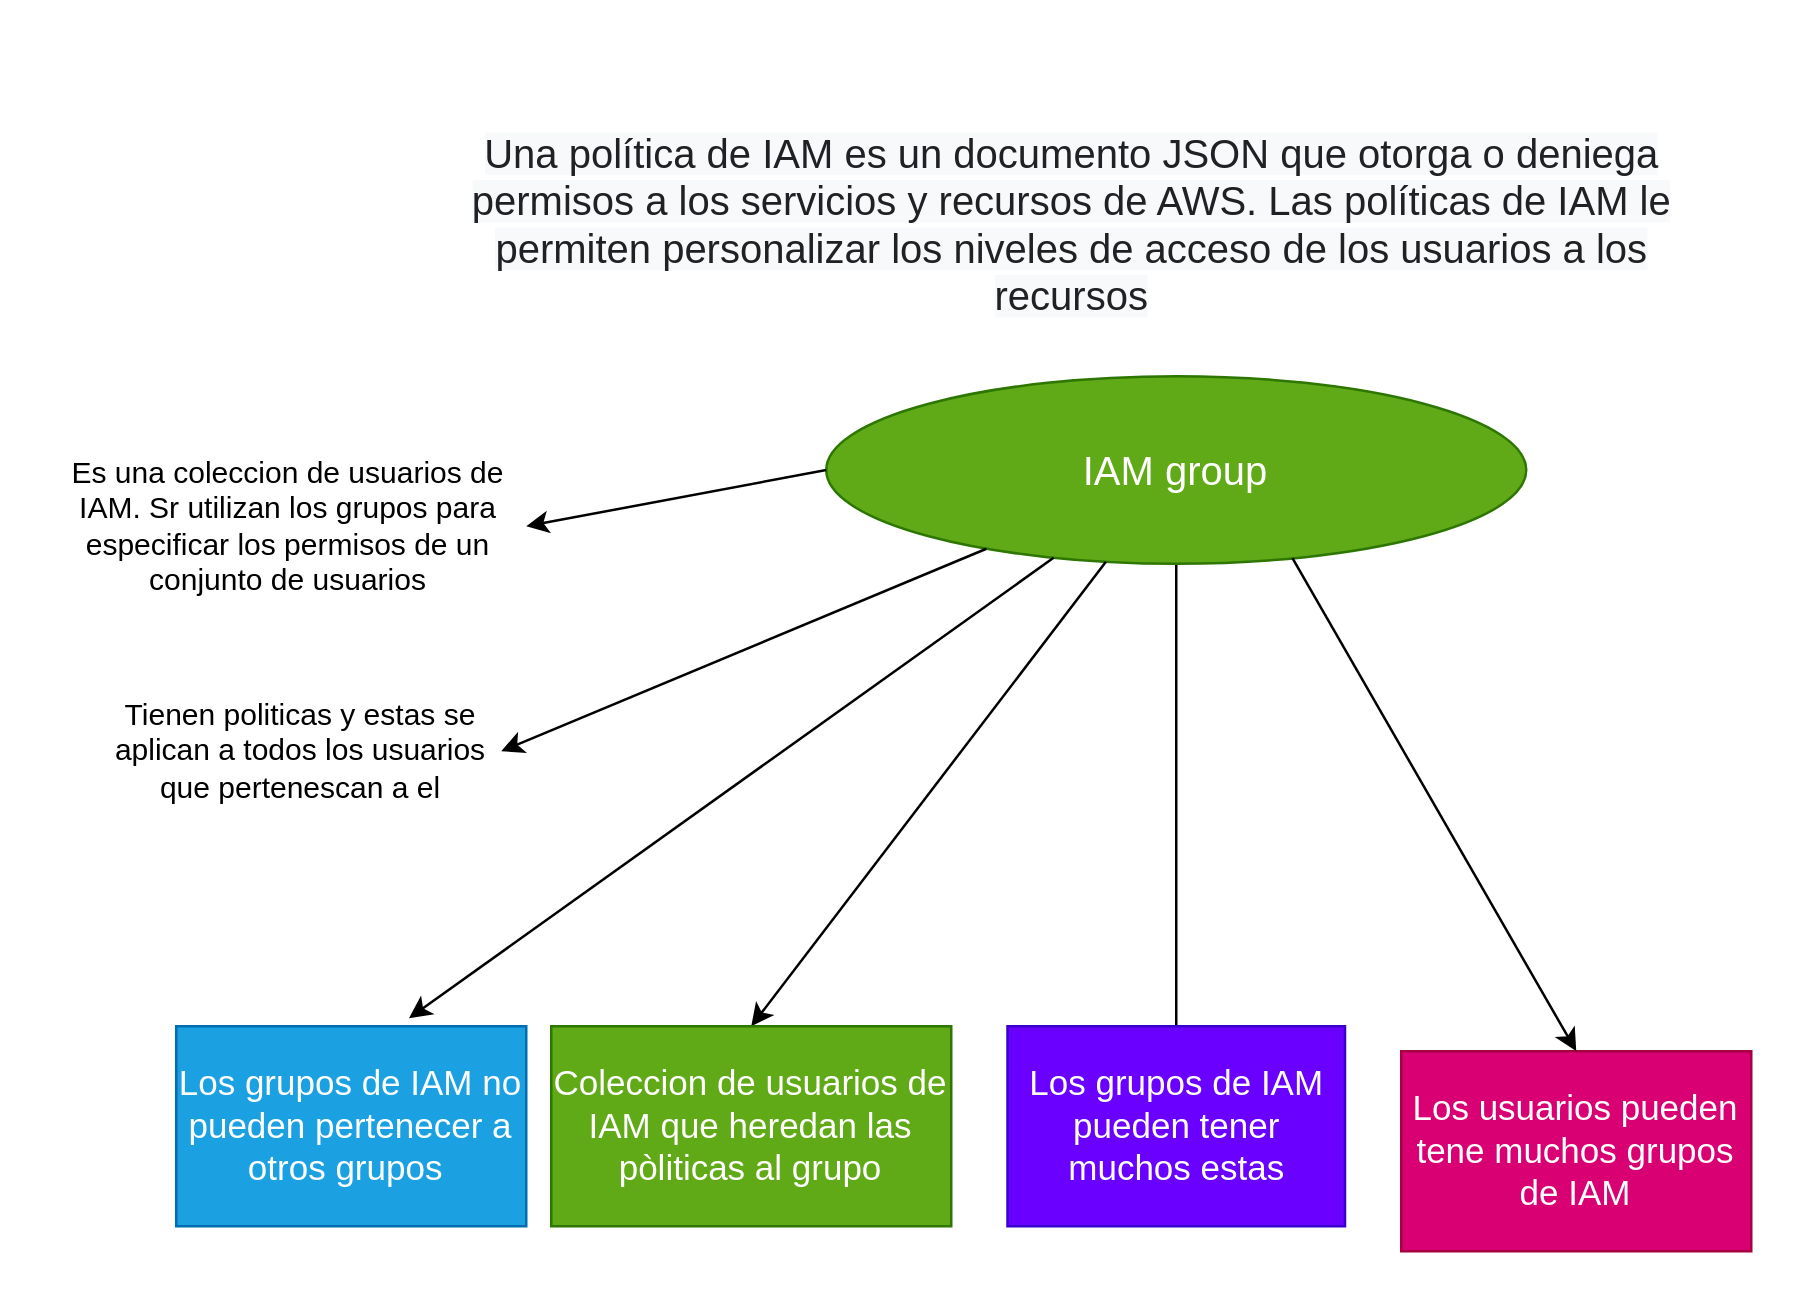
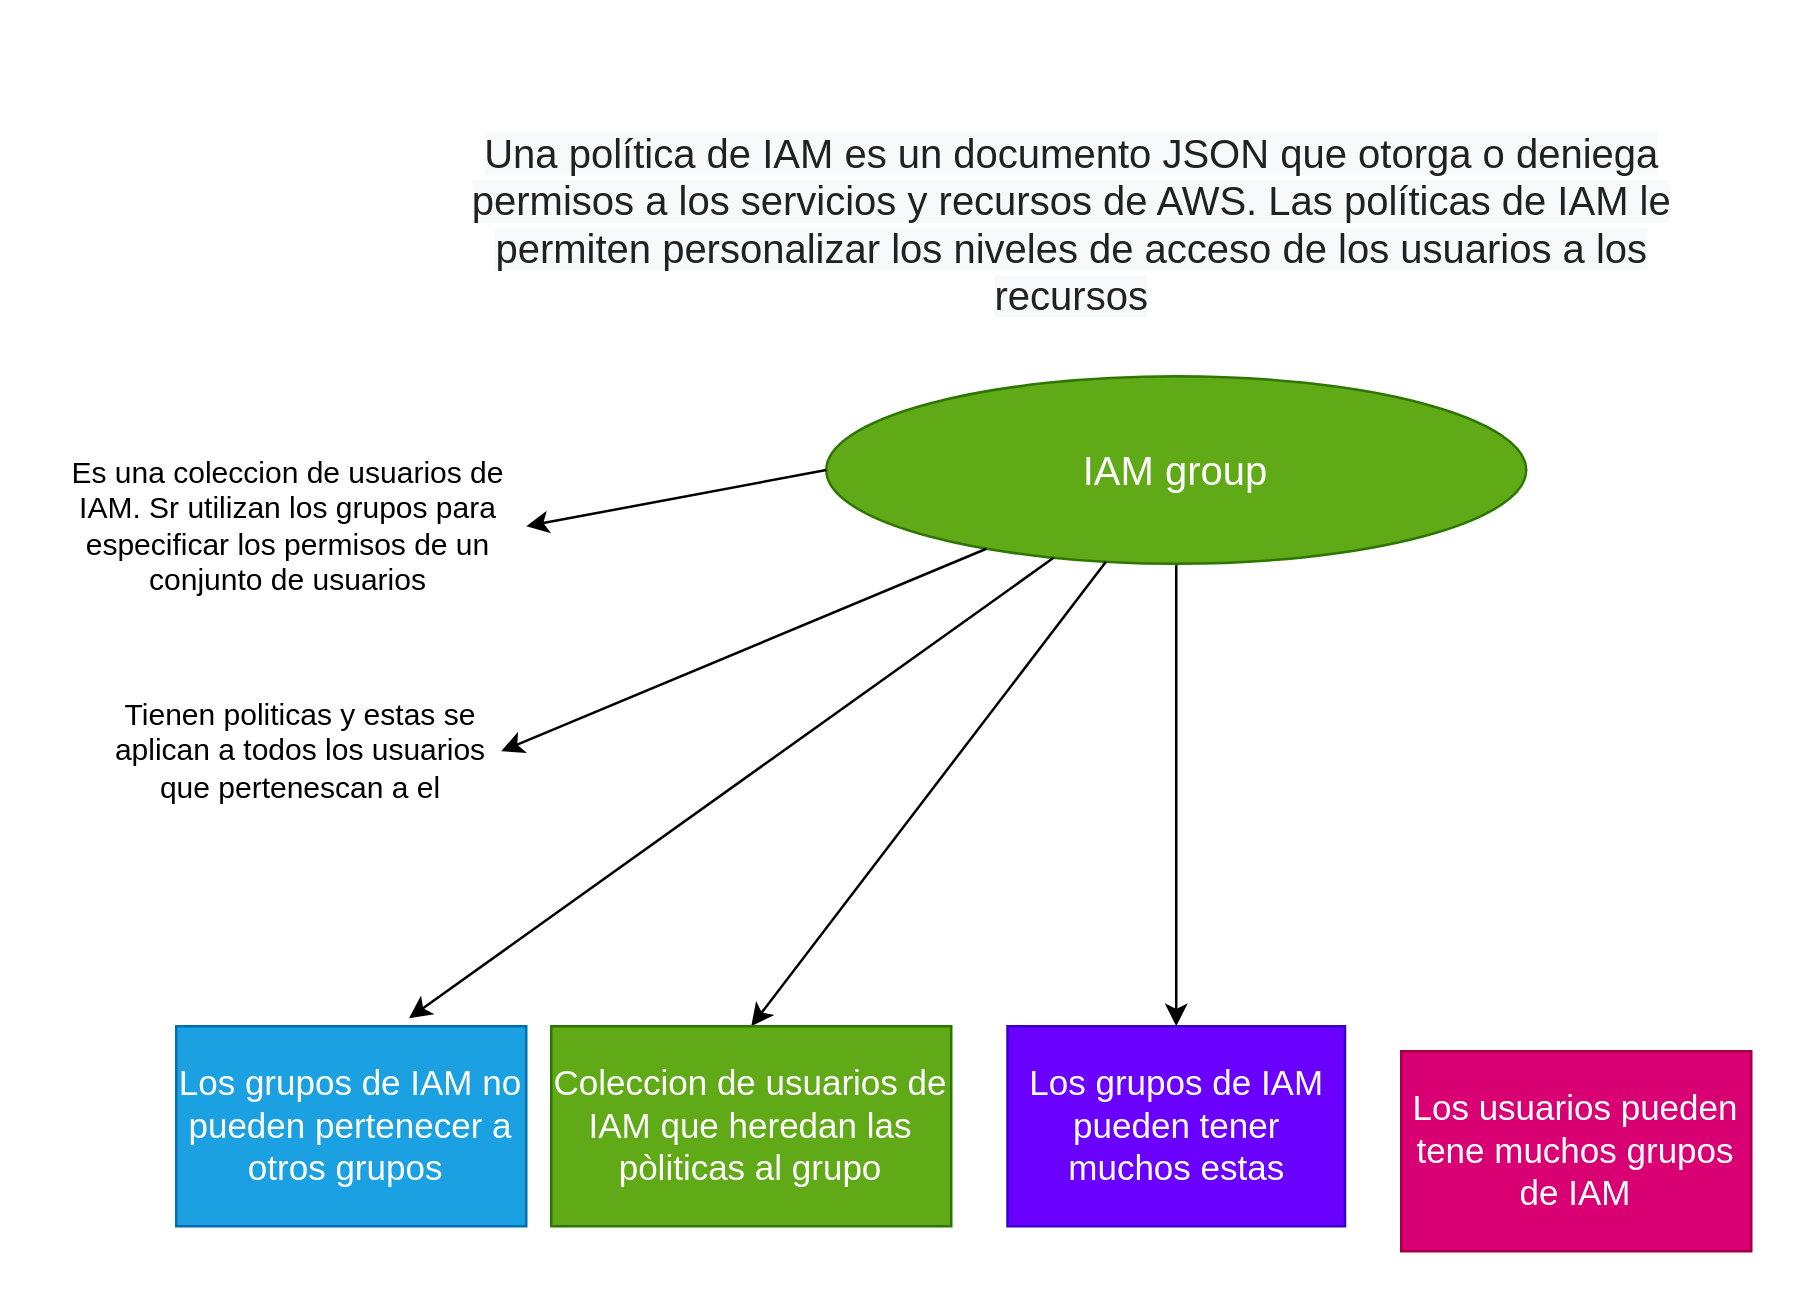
edge "IAM group" -> "Los usuarios pueden tene muchos grupos de IAM": removed
edge "IAM group" -- "Los grupos de IAM pueden tener muchos estas": arrowhead none -> classic
